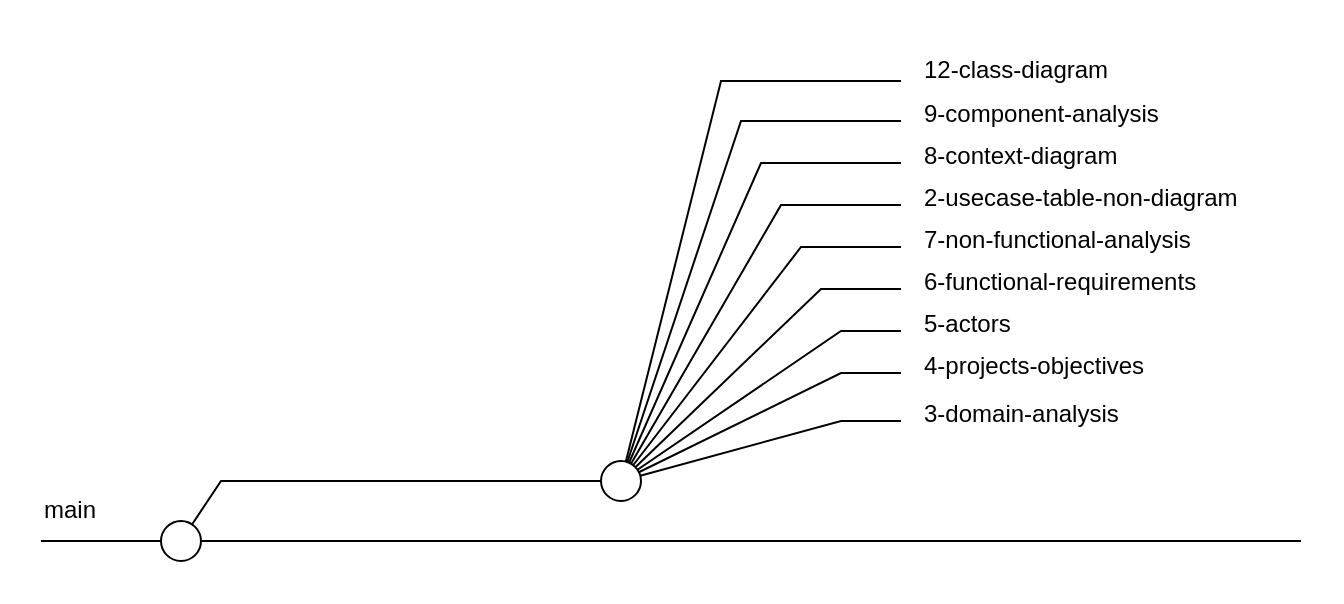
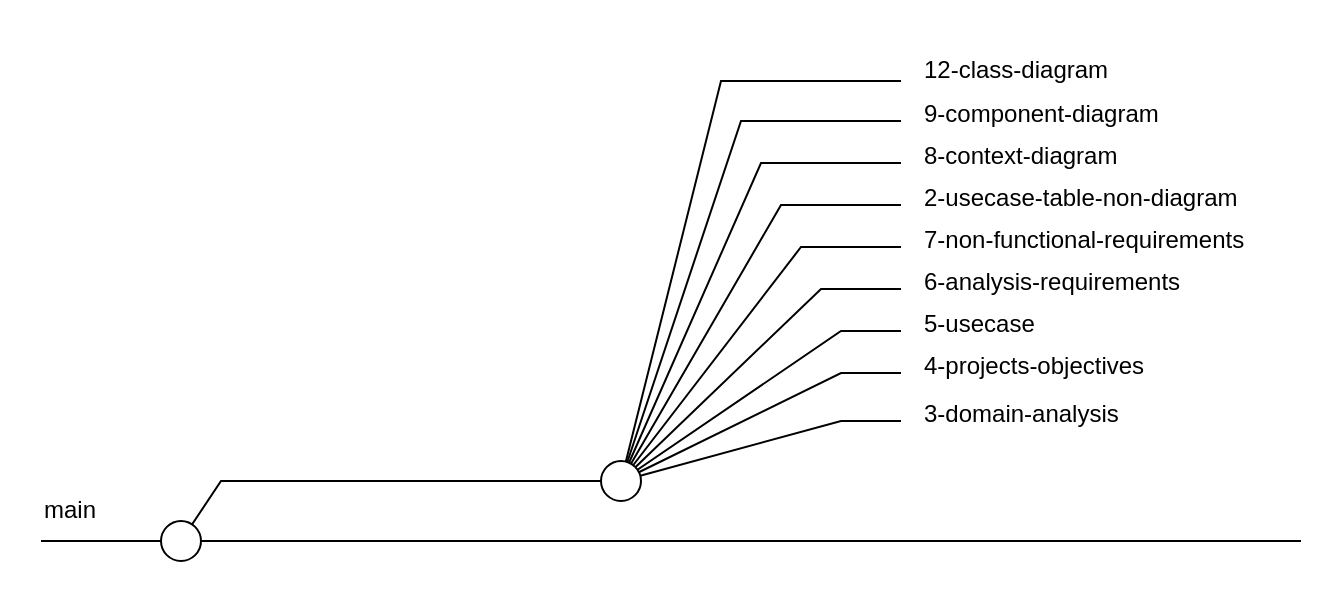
node "9-component-analysis": label "9-component-analysis" -> "9-component-diagram"
node "7-non-functional-analysis": label "7-non-functional-analysis" -> "7-non-functional-requirements"
node "6-functional-requirements": label "6-functional-requirements" -> "6-analysis-requirements"
node "5-actors": label "5-actors" -> "5-usecase"
